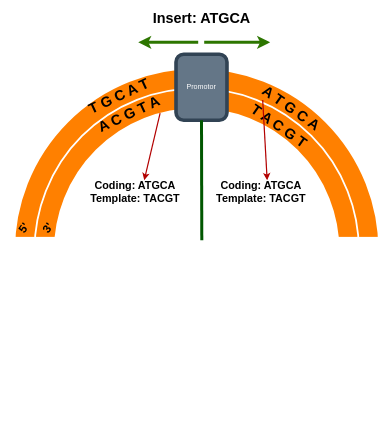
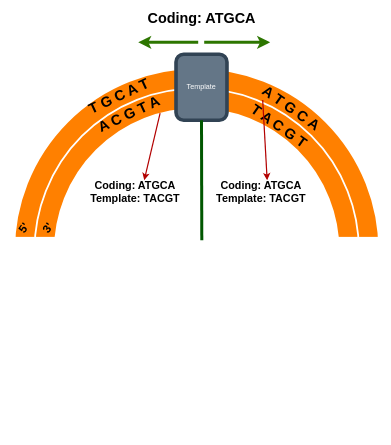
node "Insert: ATGCA": label "Insert: ATGCA" -> "Coding: ATGCA"
node "Promotor": label "Promotor" -> "Template"
